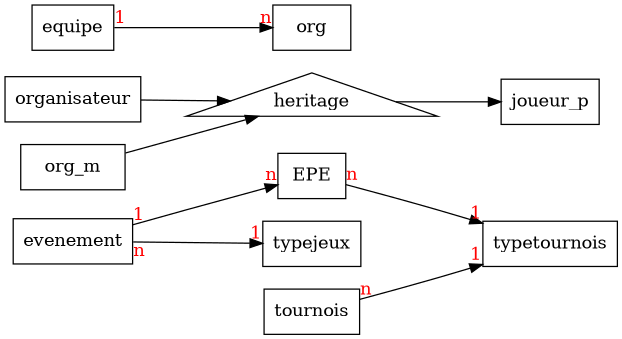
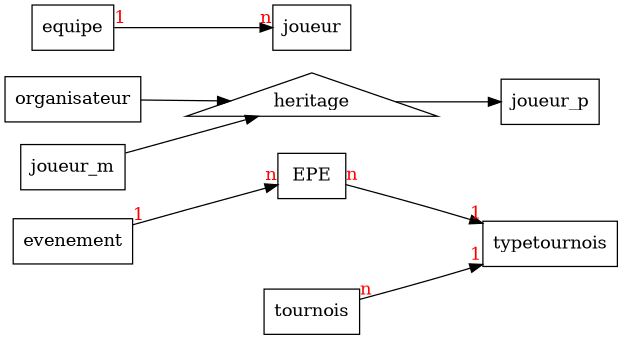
node "org": label "org" -> "joueur"
node "org_m": label "org_m" -> "joueur_m"
node "typejeux": removed
